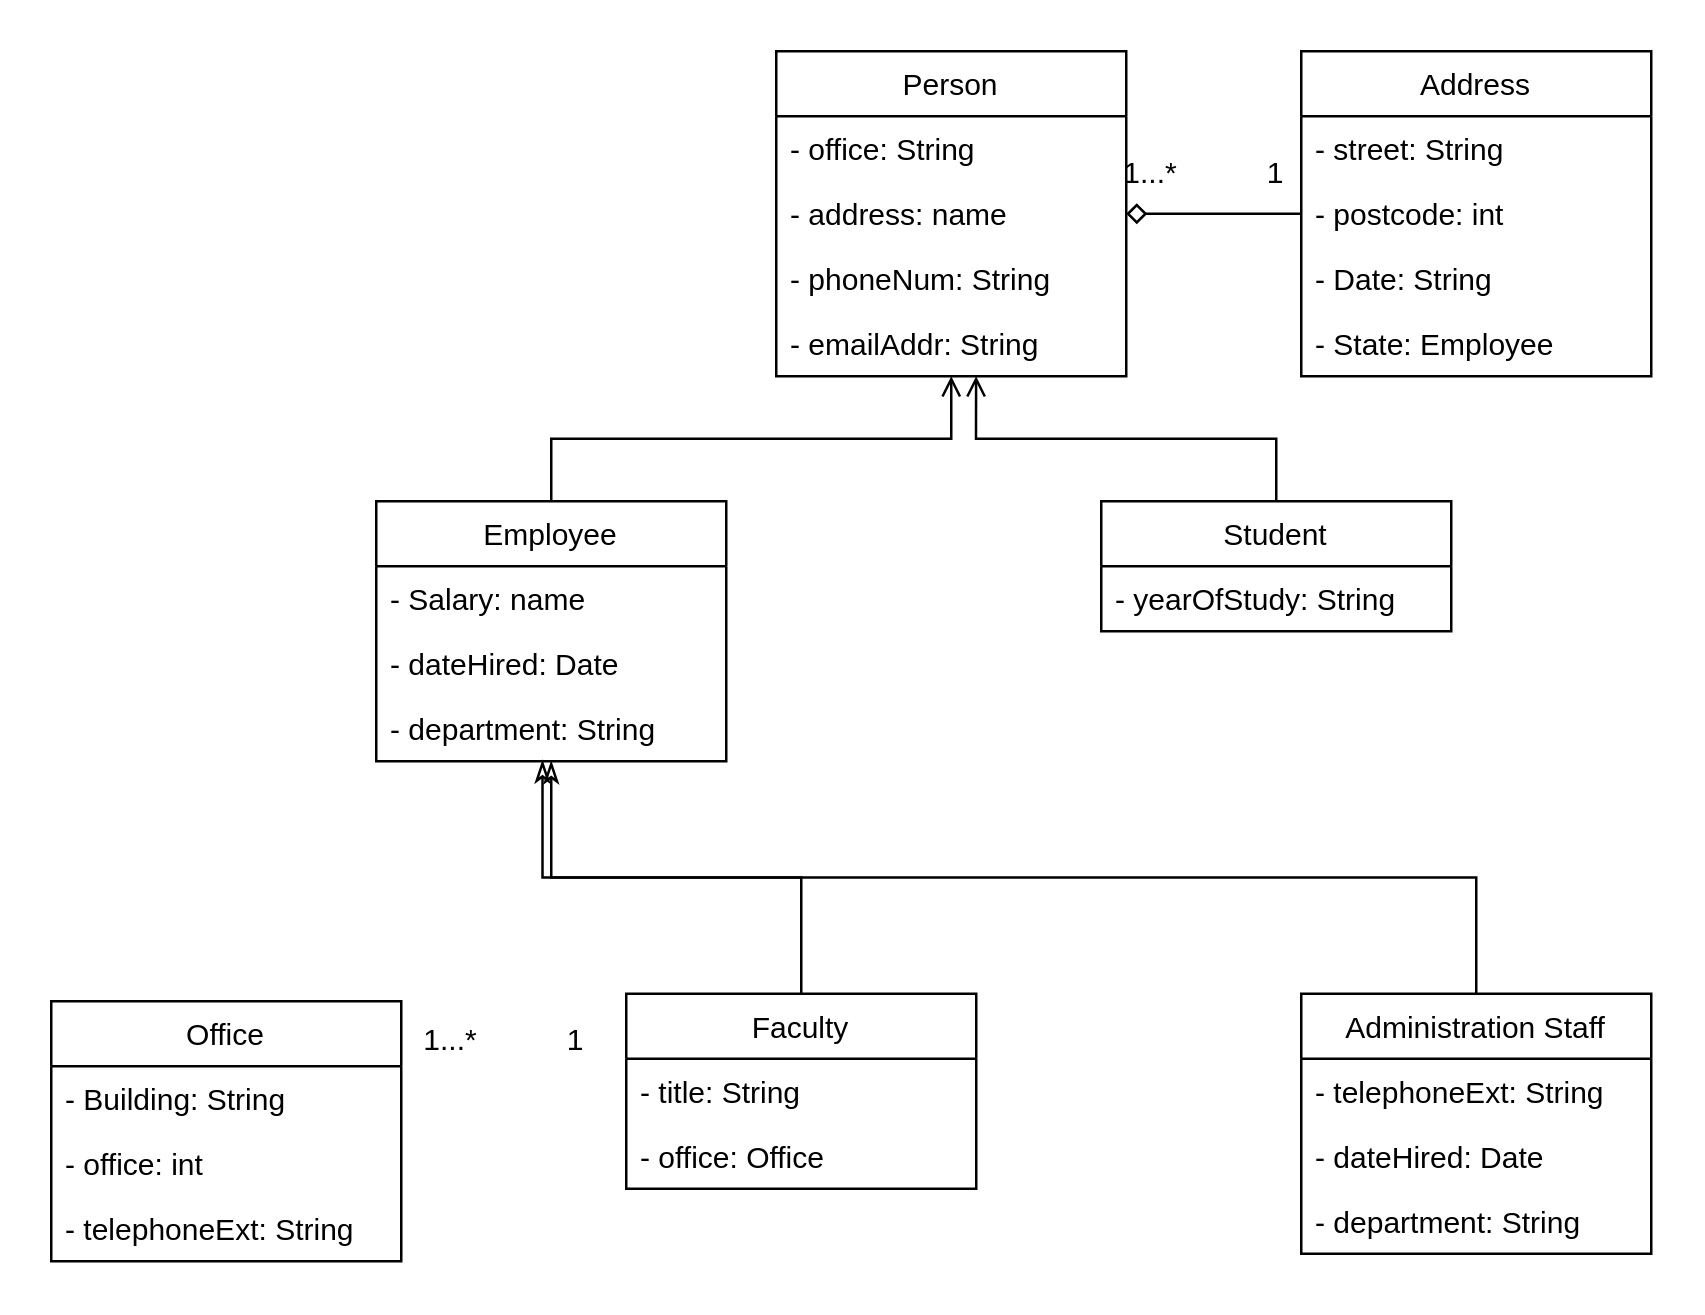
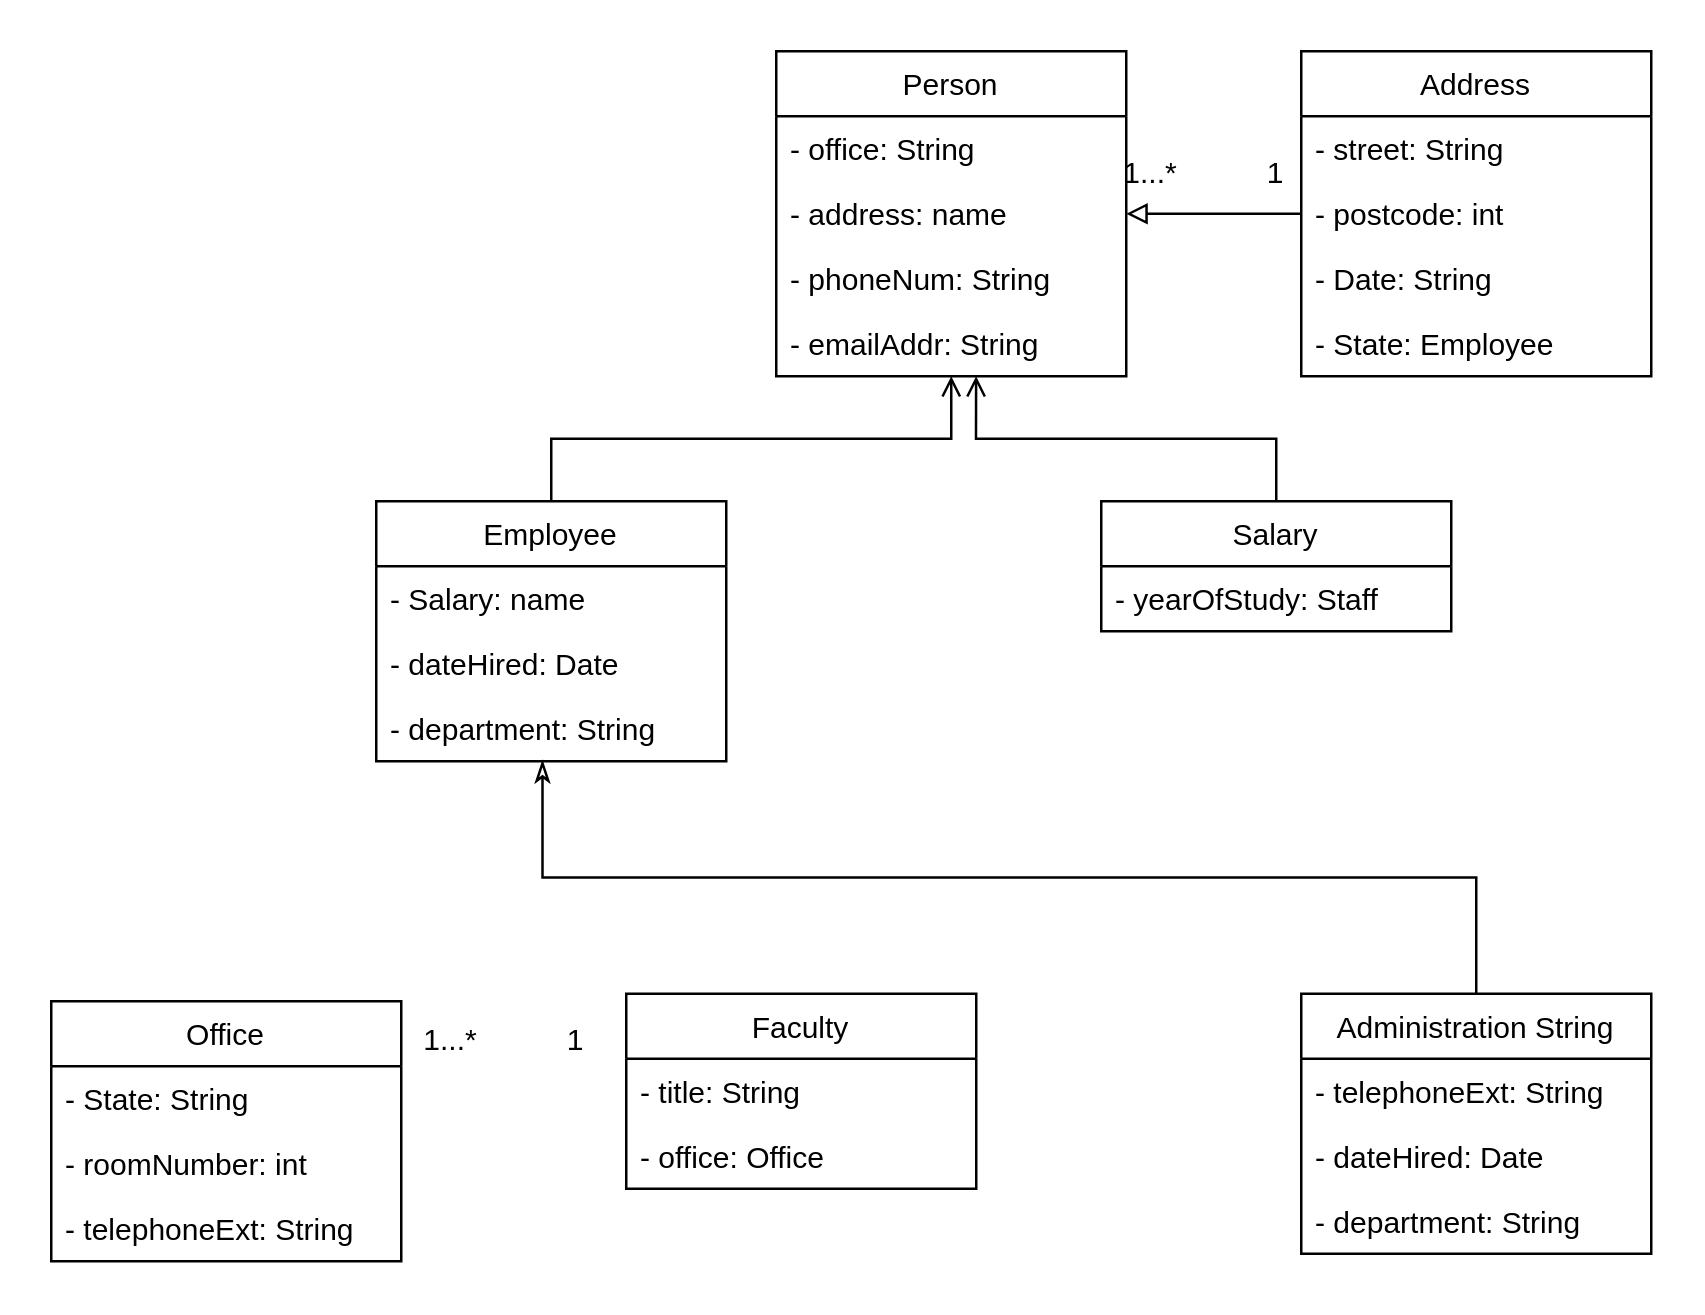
edge "Address" -> "- address: name": arrowhead diamond -> block
node "Student": label "Student" -> "Salary"
node "- yearOfStudy: String": label "- yearOfStudy: String" -> "- yearOfStudy: Staff"
edge "Faculty" -> "Employee": removed
node "Administration Staff": label "Administration Staff" -> "Administration String"
node "- Building: String": label "- Building: String" -> "- State: String"
node "- office: int": label "- office: int" -> "- roomNumber: int"
